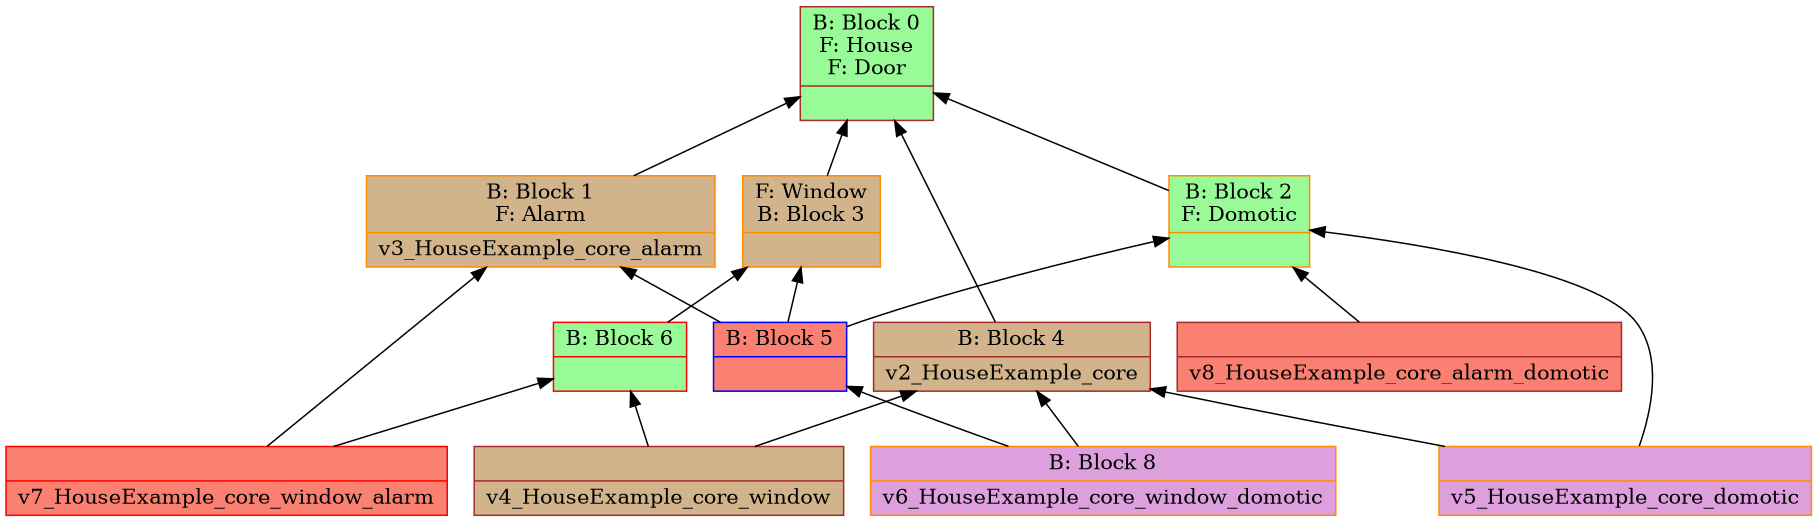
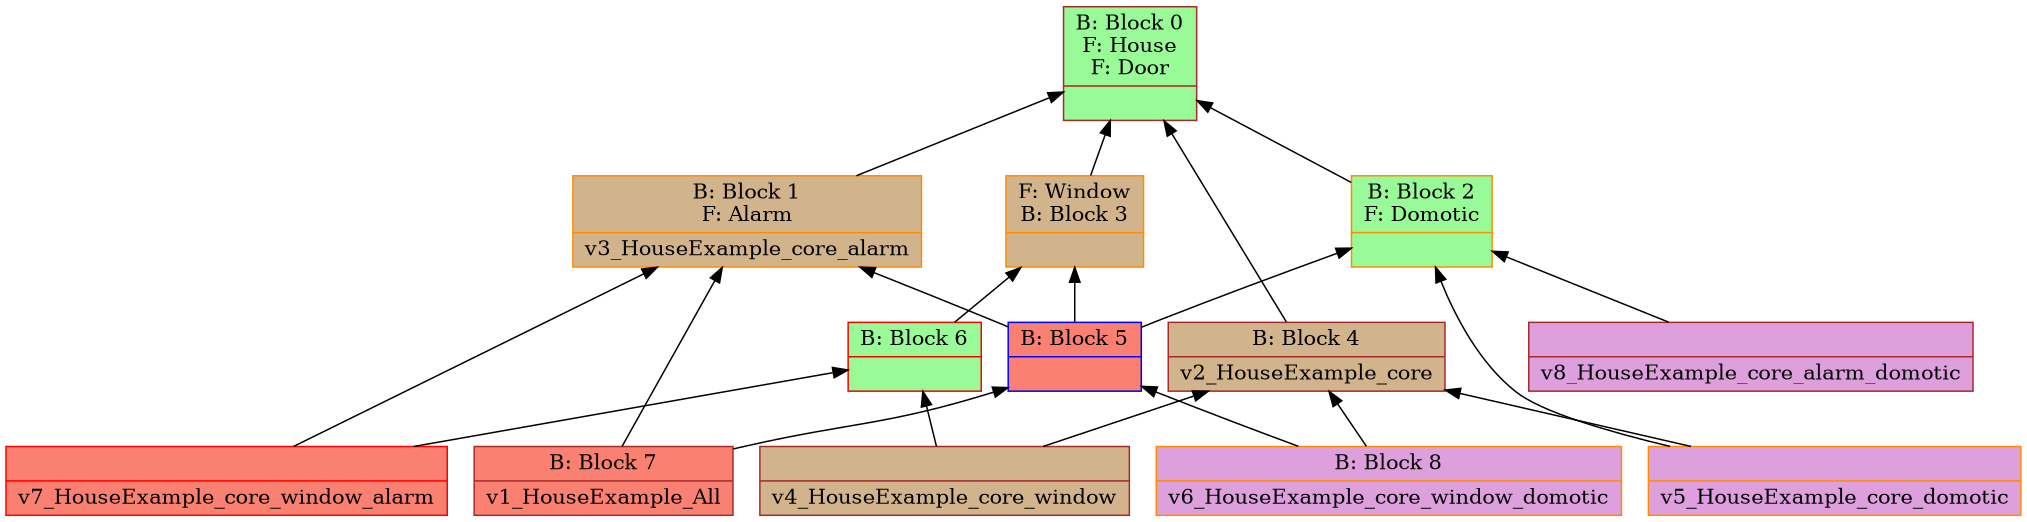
node "v8_HouseExample_core_alarm_domotic": fillcolor salmon -> plum
node "B: Block 7": added
